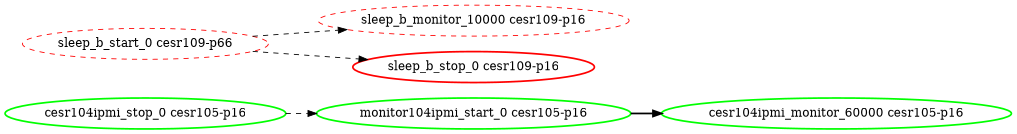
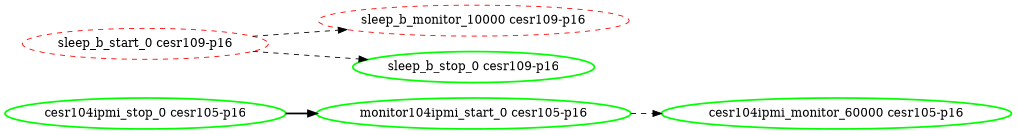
node "sleep_b_start_0 cesr109-p66": label "sleep_b_start_0 cesr109-p66" -> "sleep_b_start_0 cesr109-p16"
node "sleep_b_stop_0 cesr109-p16": color red -> green
edge "cesr104ipmi_stop_0 cesr105-p16" -> "monitor104ipmi_start_0 cesr105-p16": style dashed -> bold
edge "monitor104ipmi_start_0 cesr105-p16" -> "cesr104ipmi_monitor_60000 cesr105-p16": style bold -> dashed
